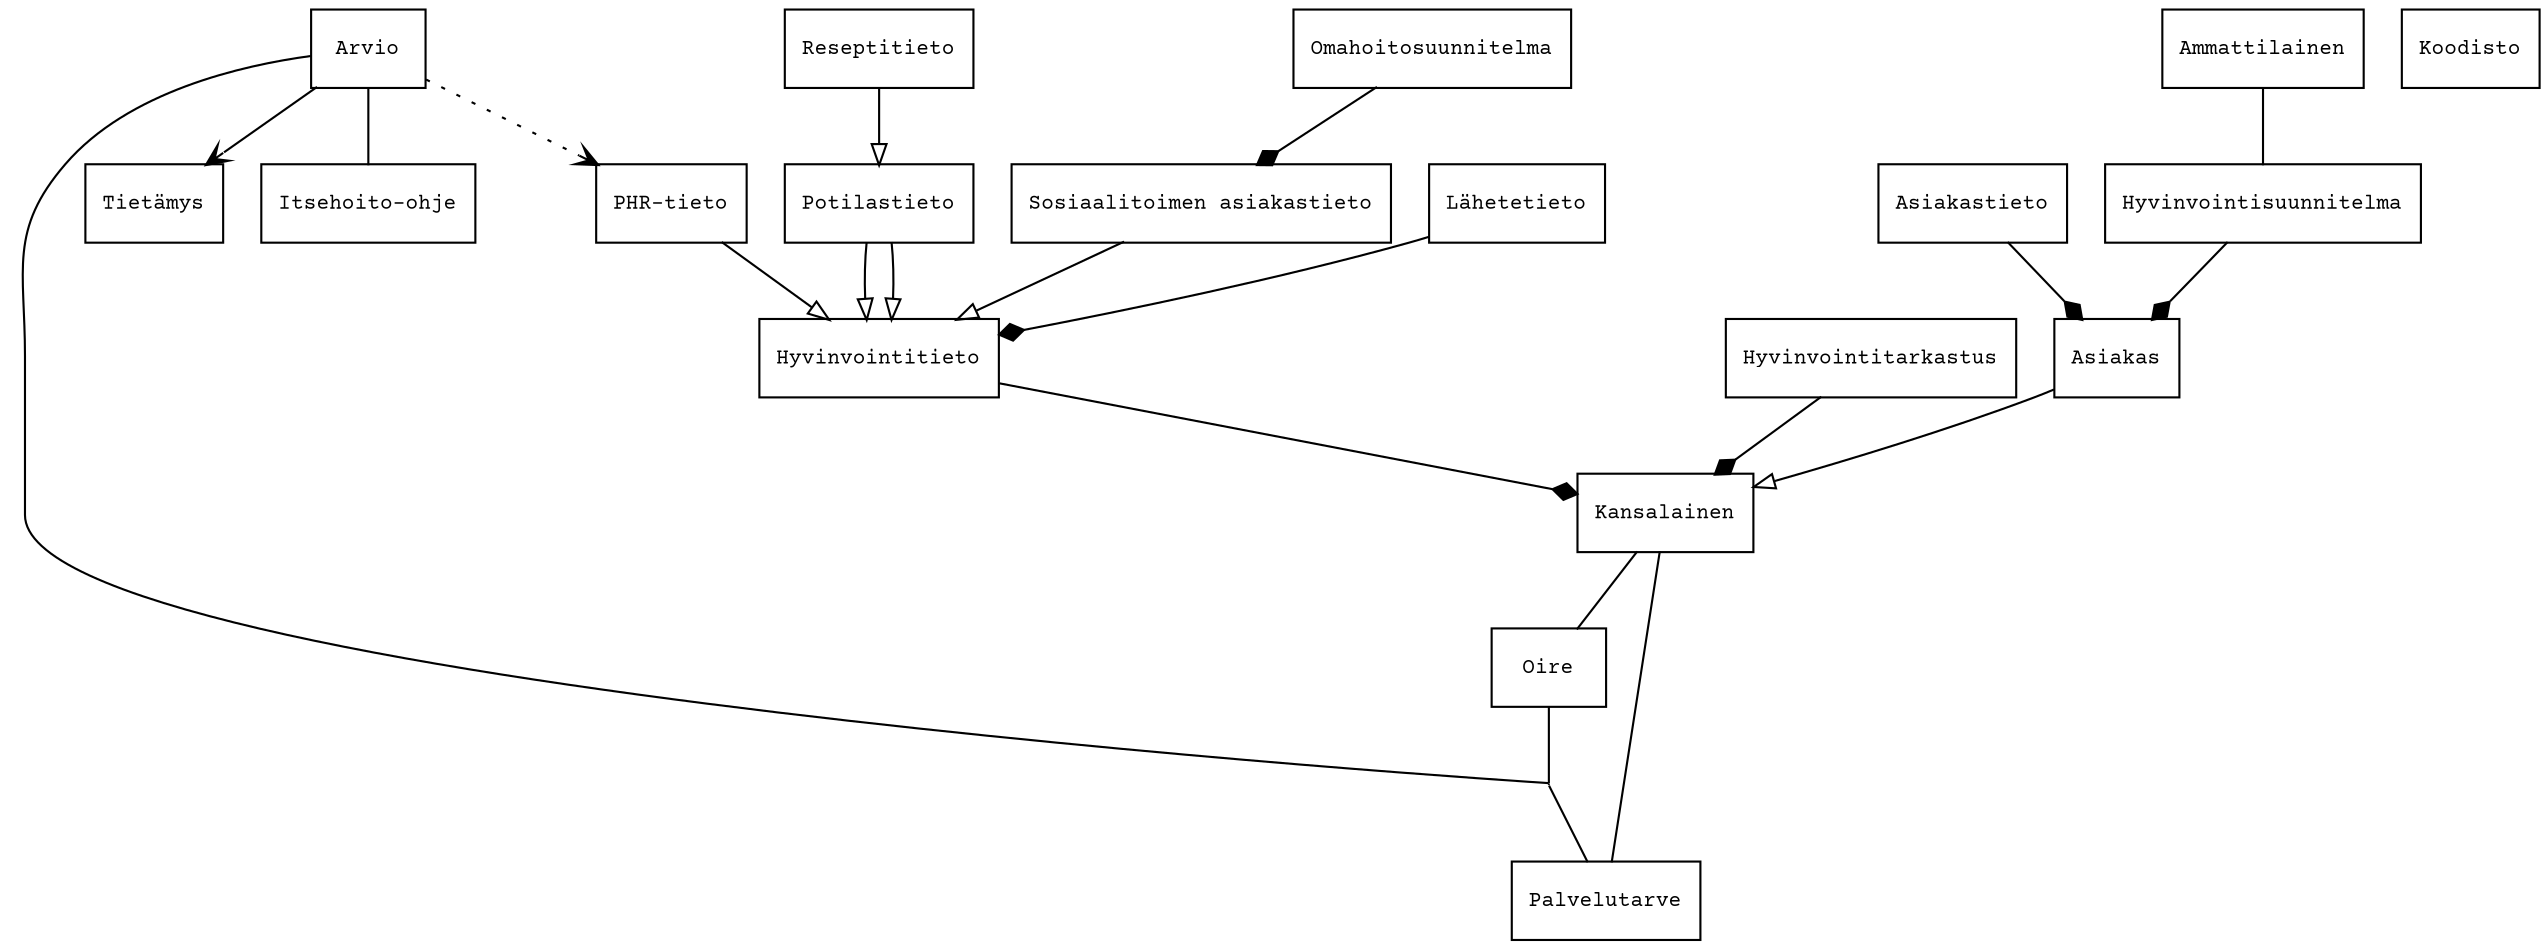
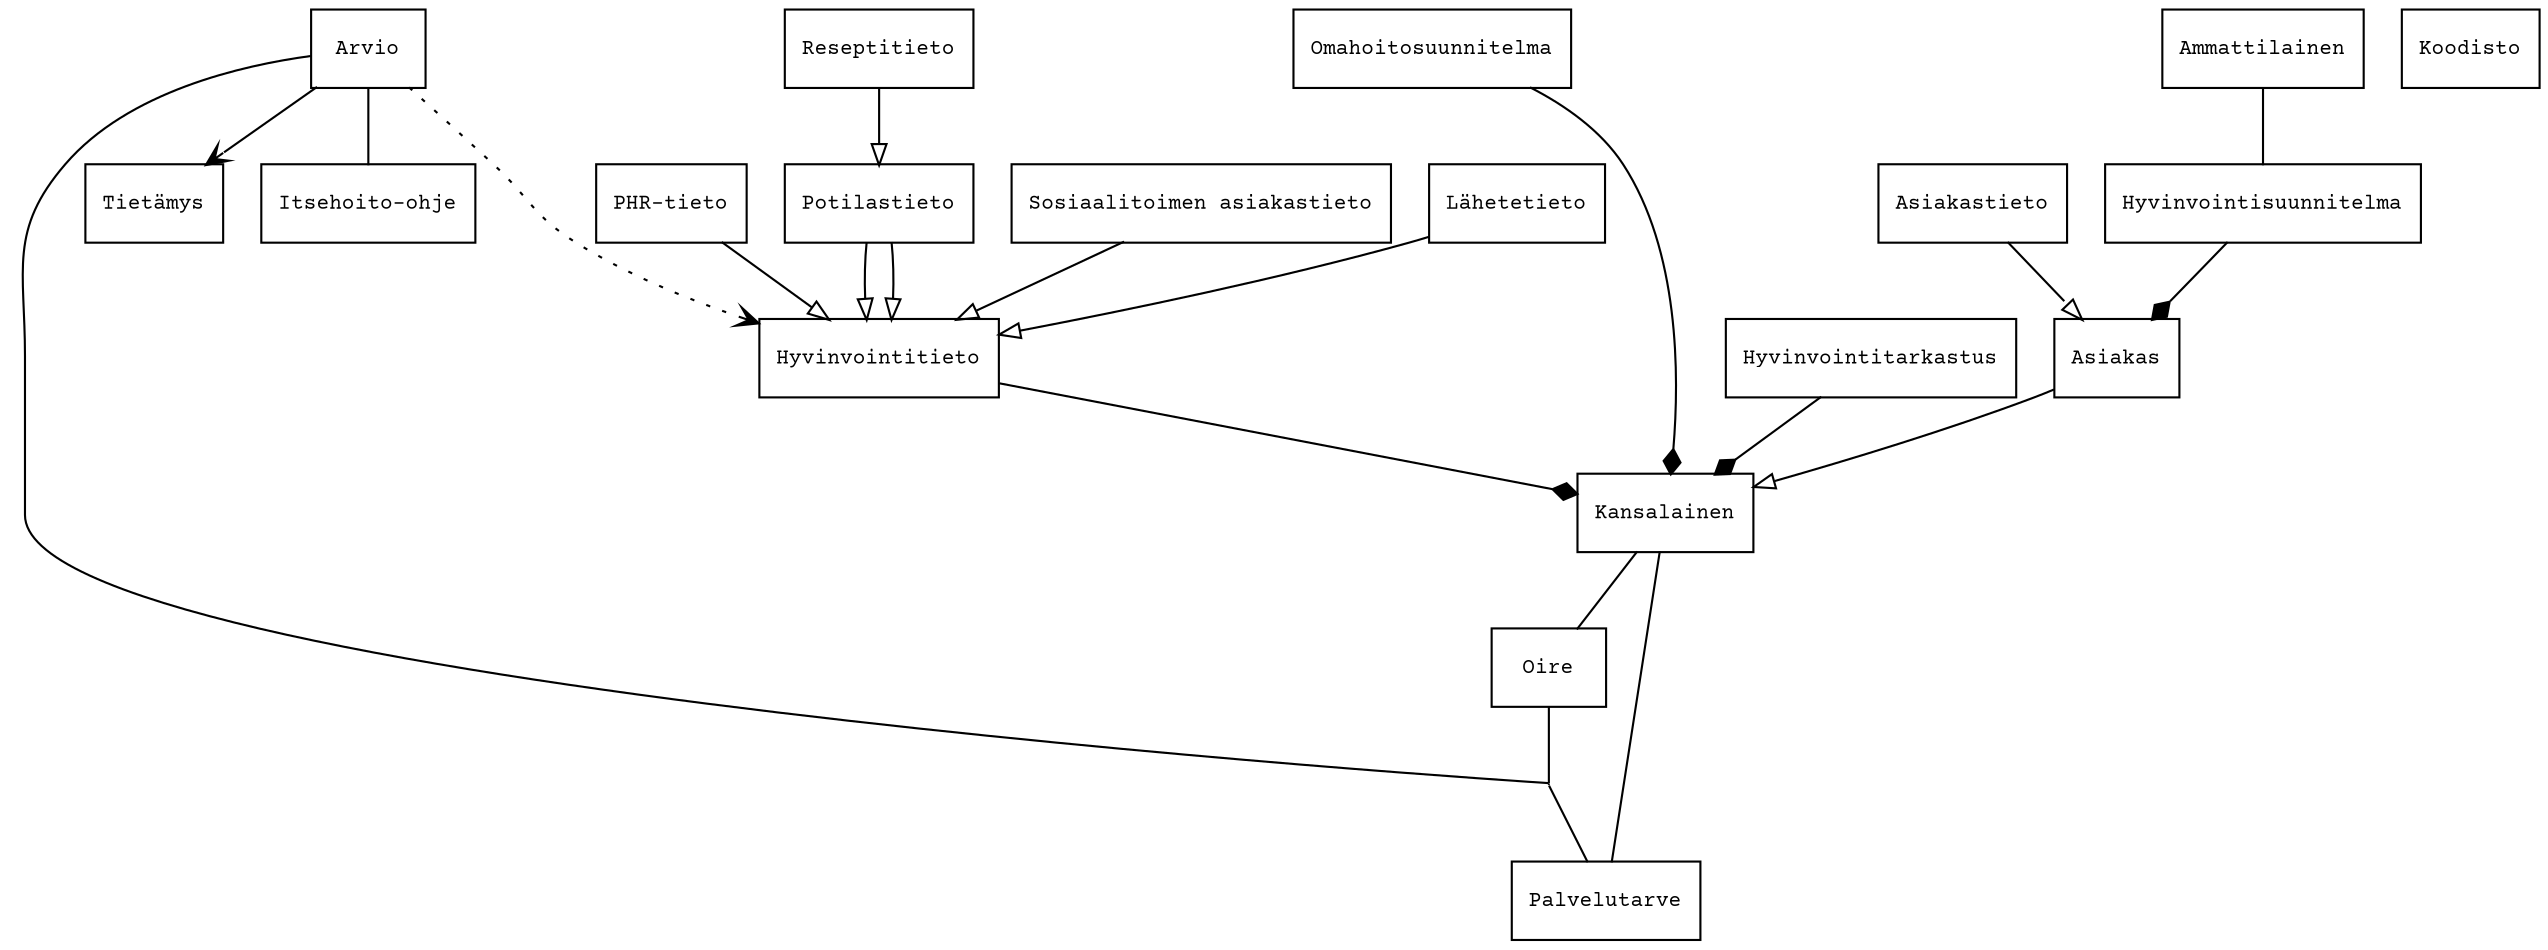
edge "Arvio" -> "PHR-tieto": now "Arvio" -> "Hyvinvointitieto"
edge "Omahoitosuunnitelma" -> "Sosiaalitoimen asiakastieto": now "Omahoitosuunnitelma" -> "Kansalainen"
edge "Asiakastieto" -> "Asiakas": arrowhead diamond -> empty
edge "Lähetetieto" -> "Hyvinvointitieto": arrowhead diamond -> empty
